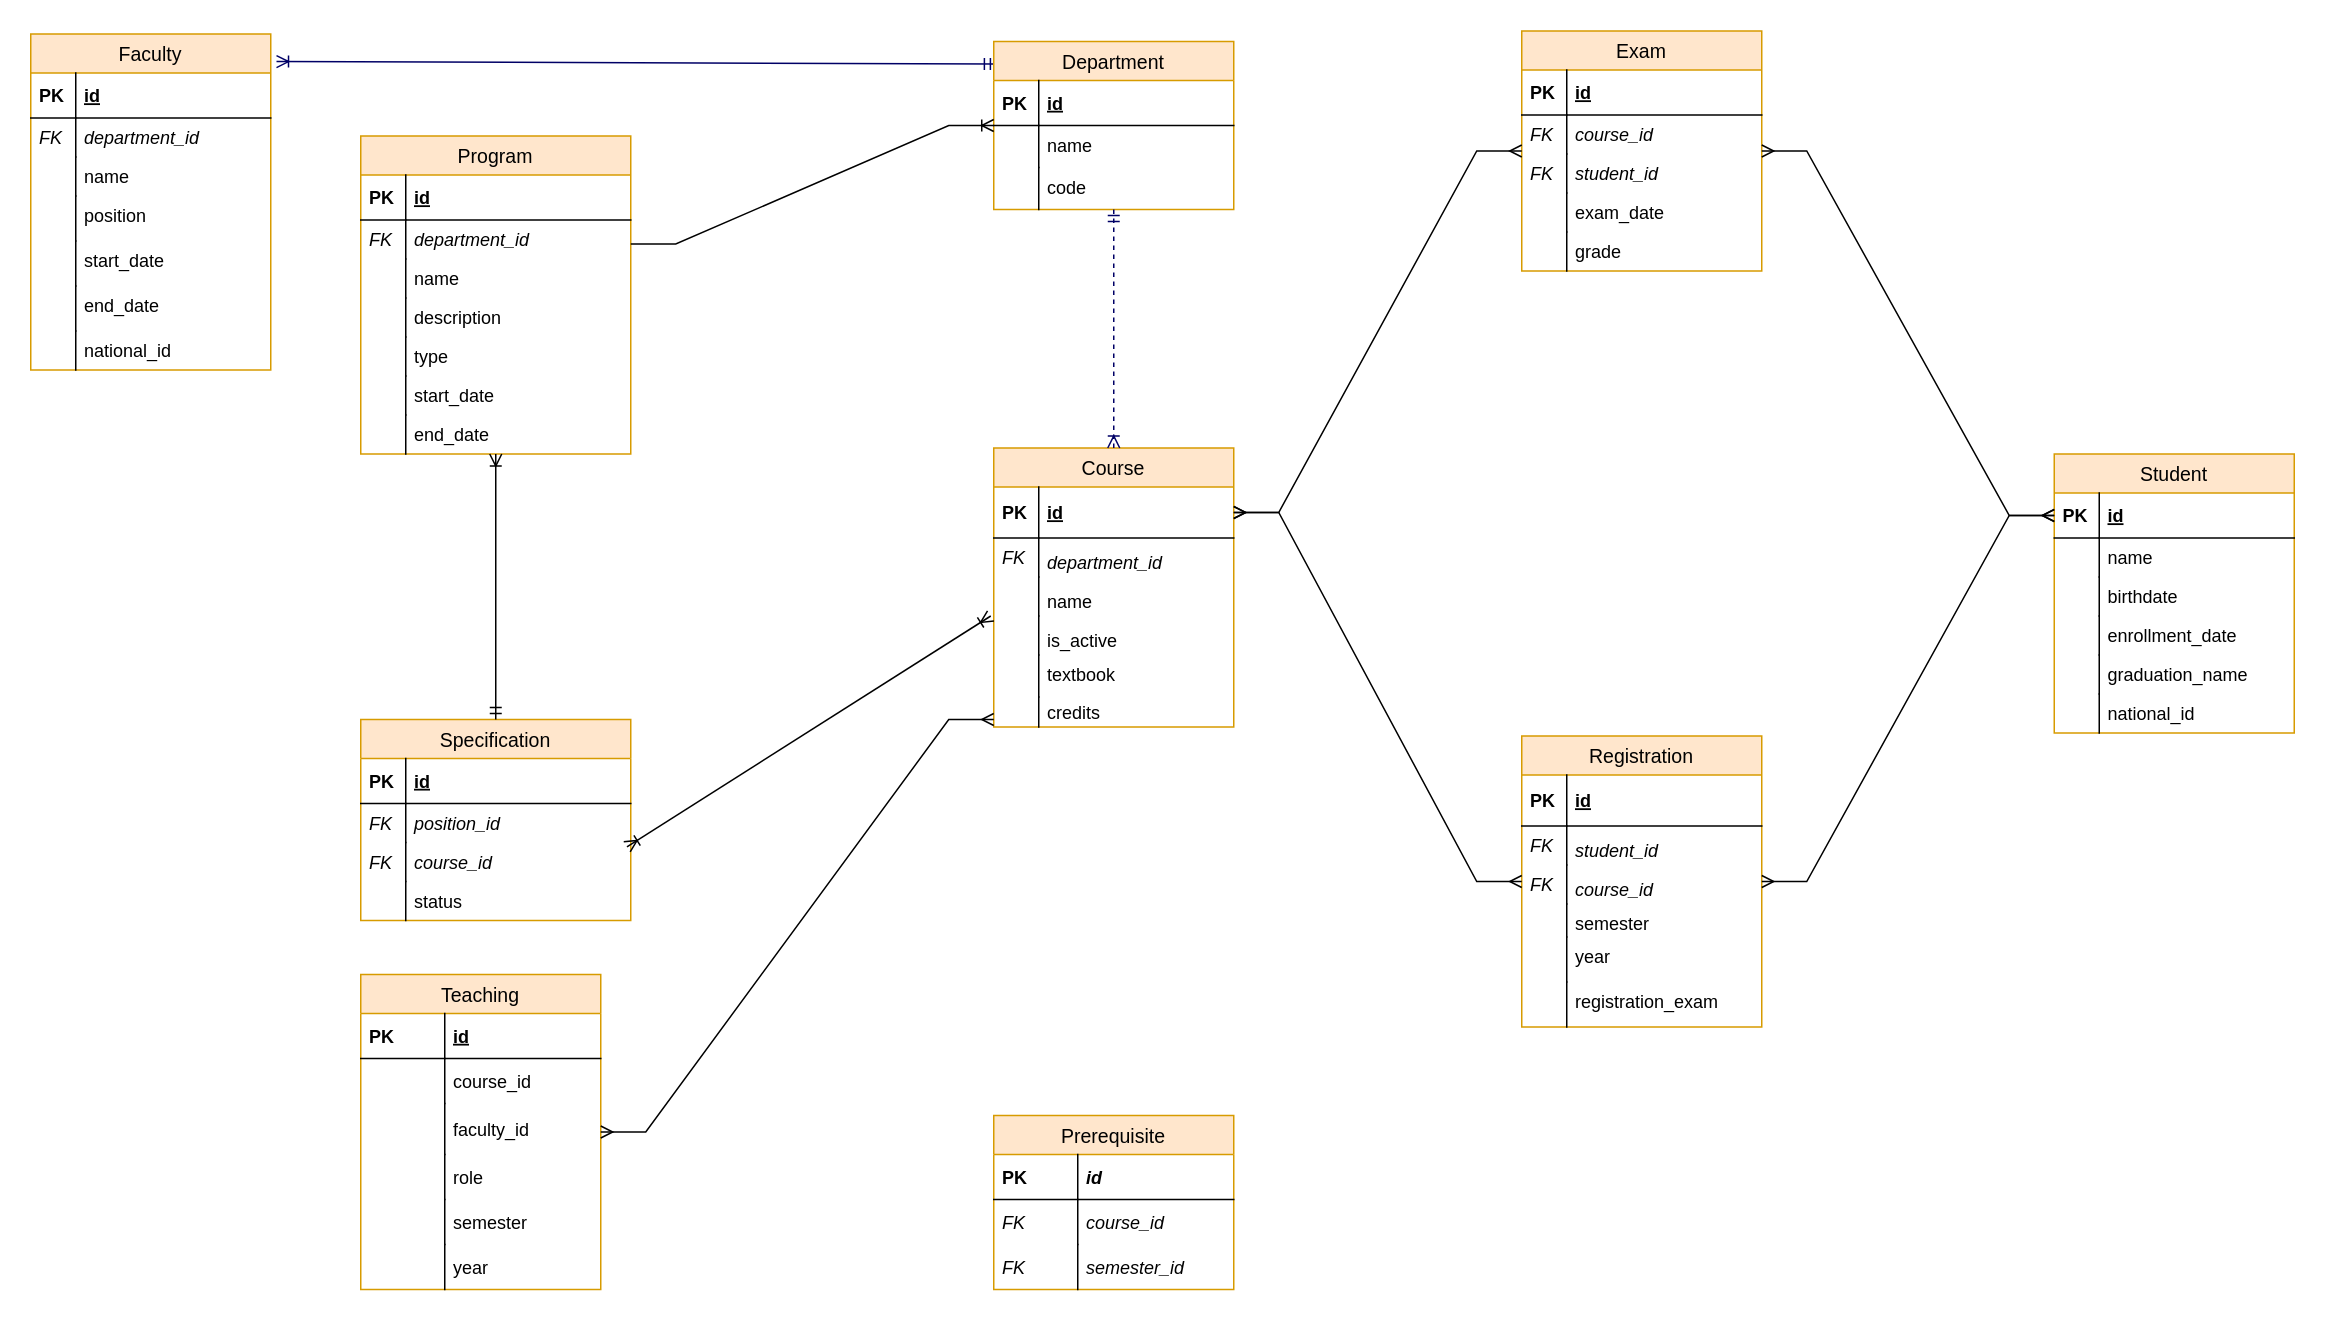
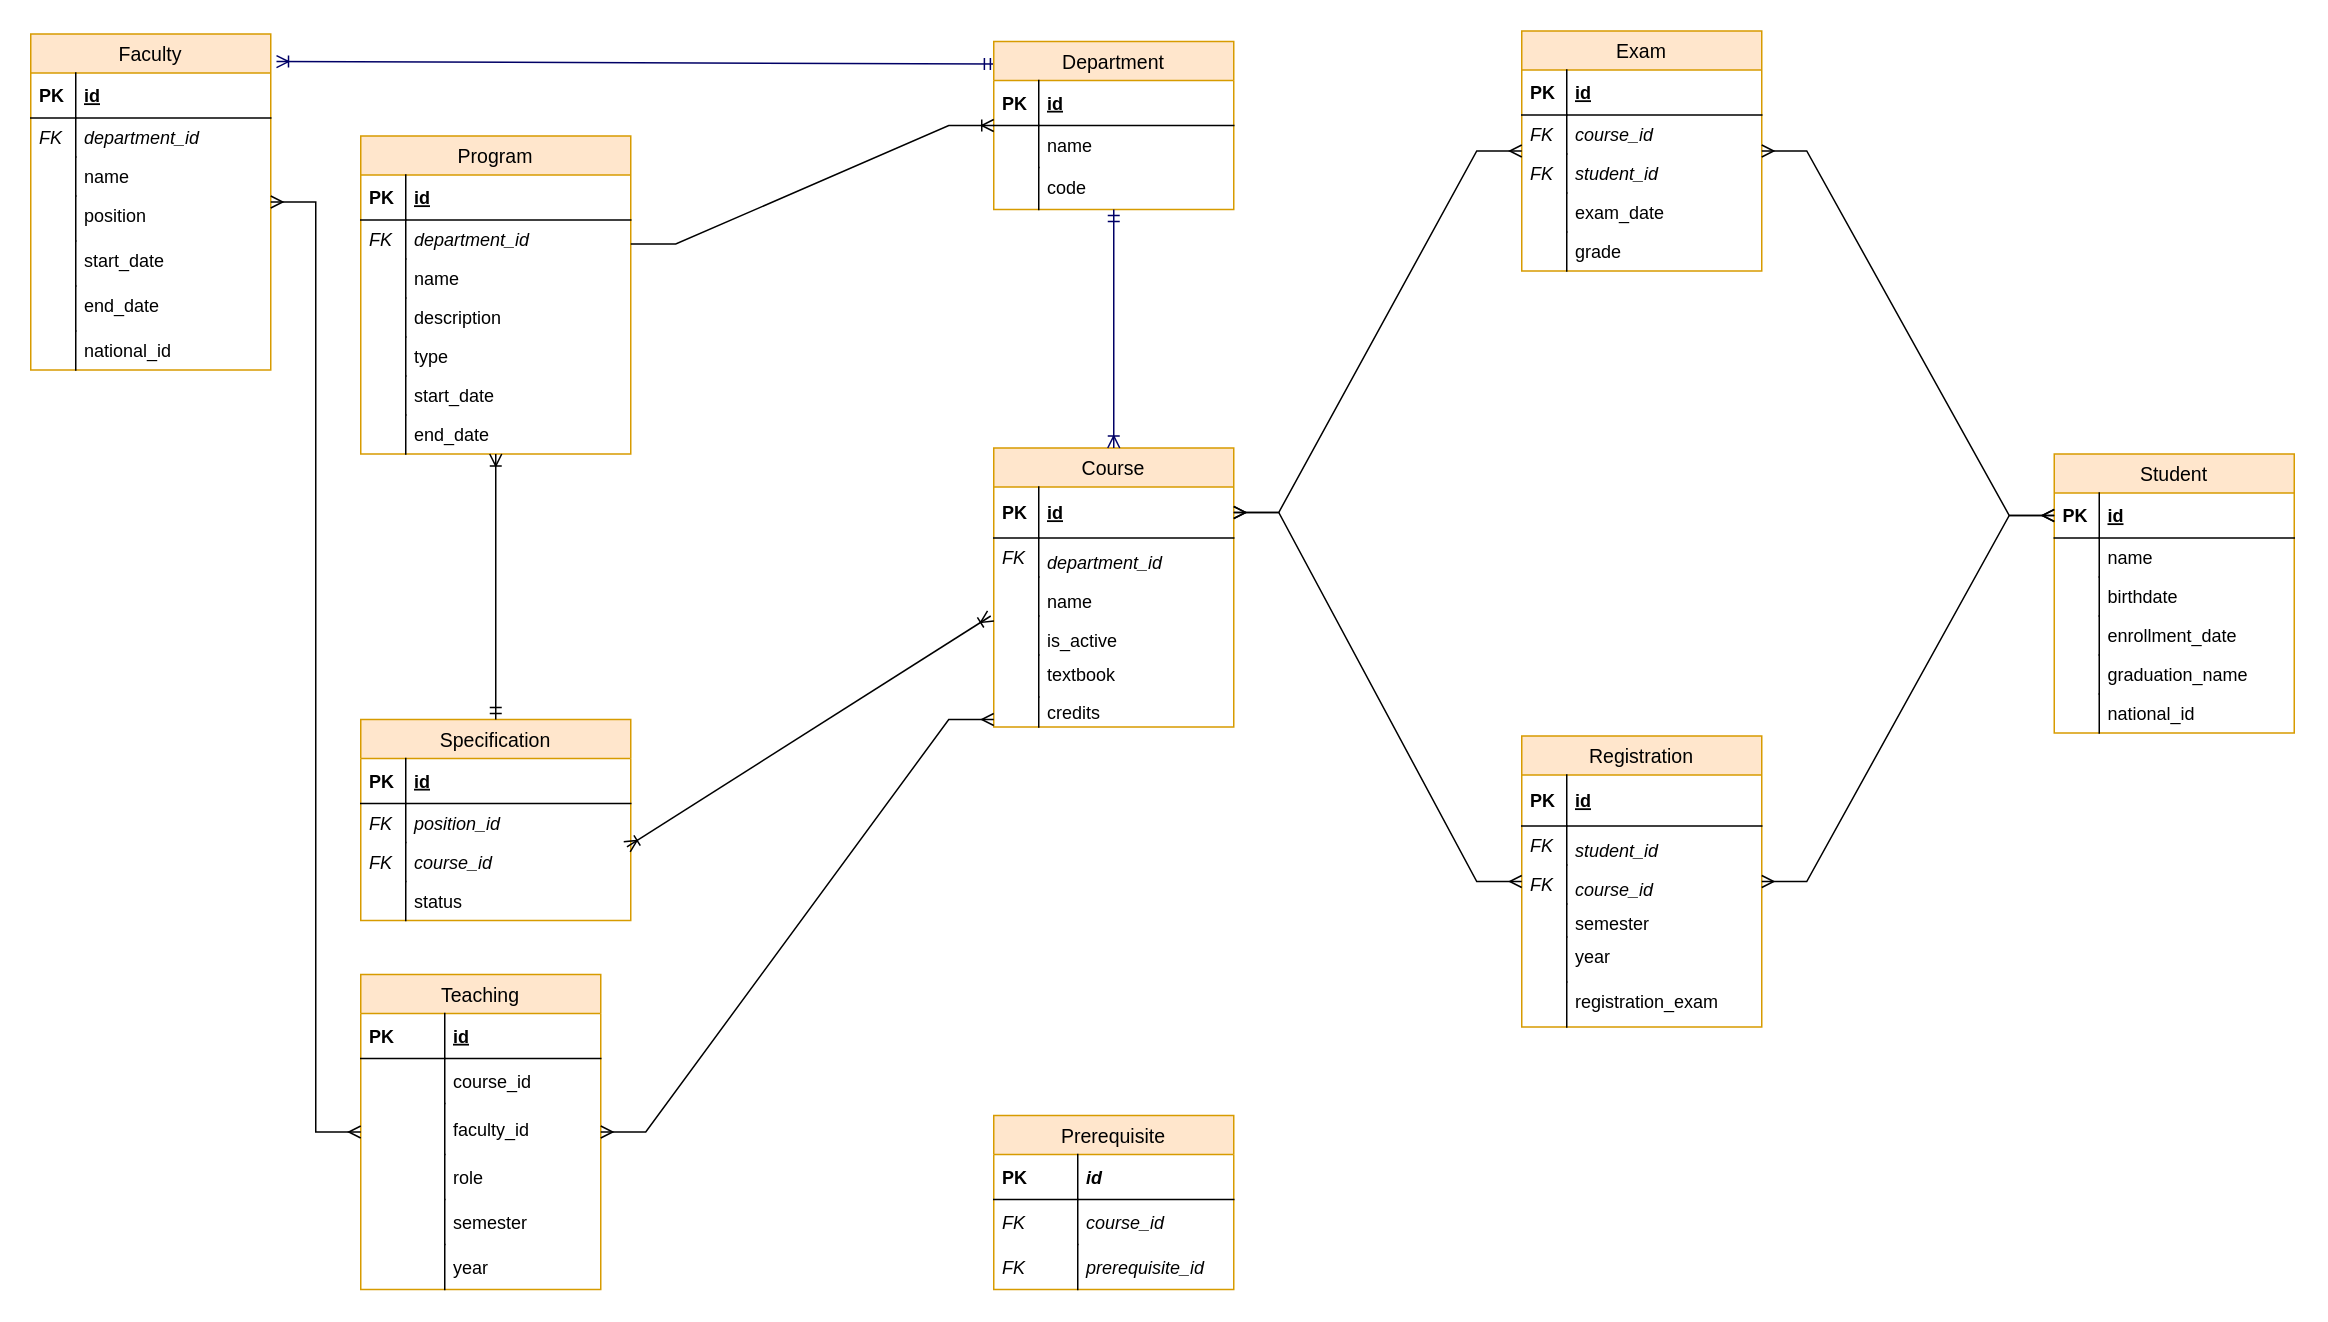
edge "Department" -- "Course": style dashed -> solid
edge "Faculty" -- "Teaching": added
node "semester_id": label "semester_id" -> "prerequisite_id"
